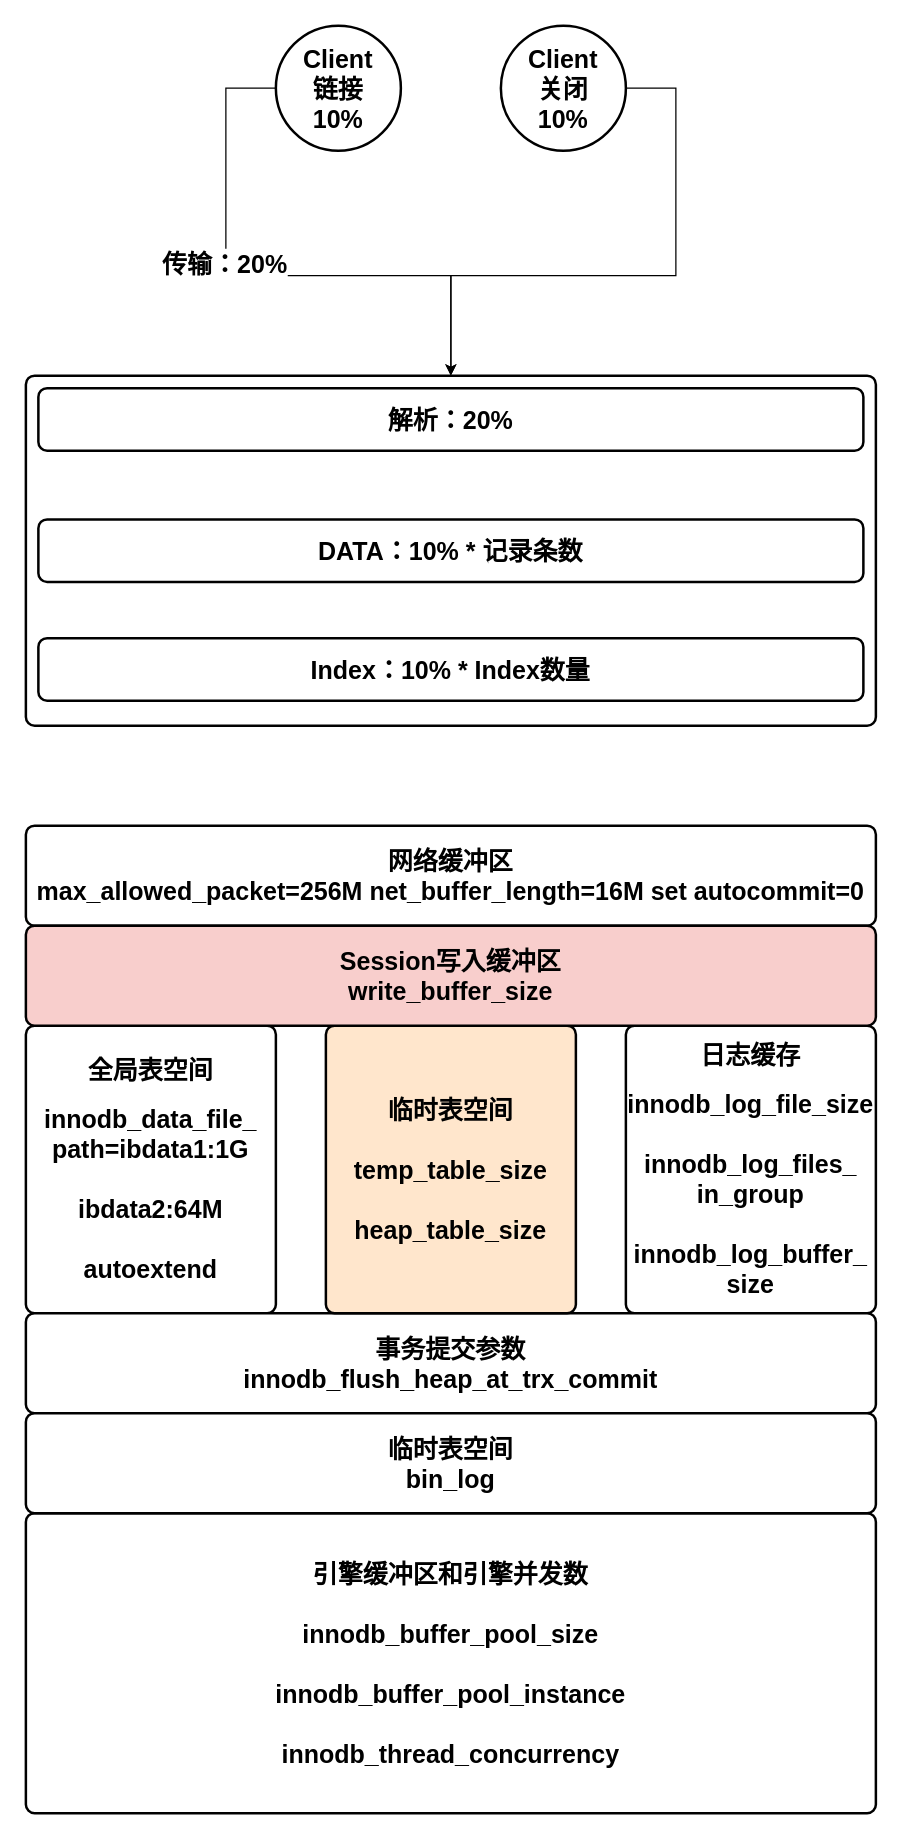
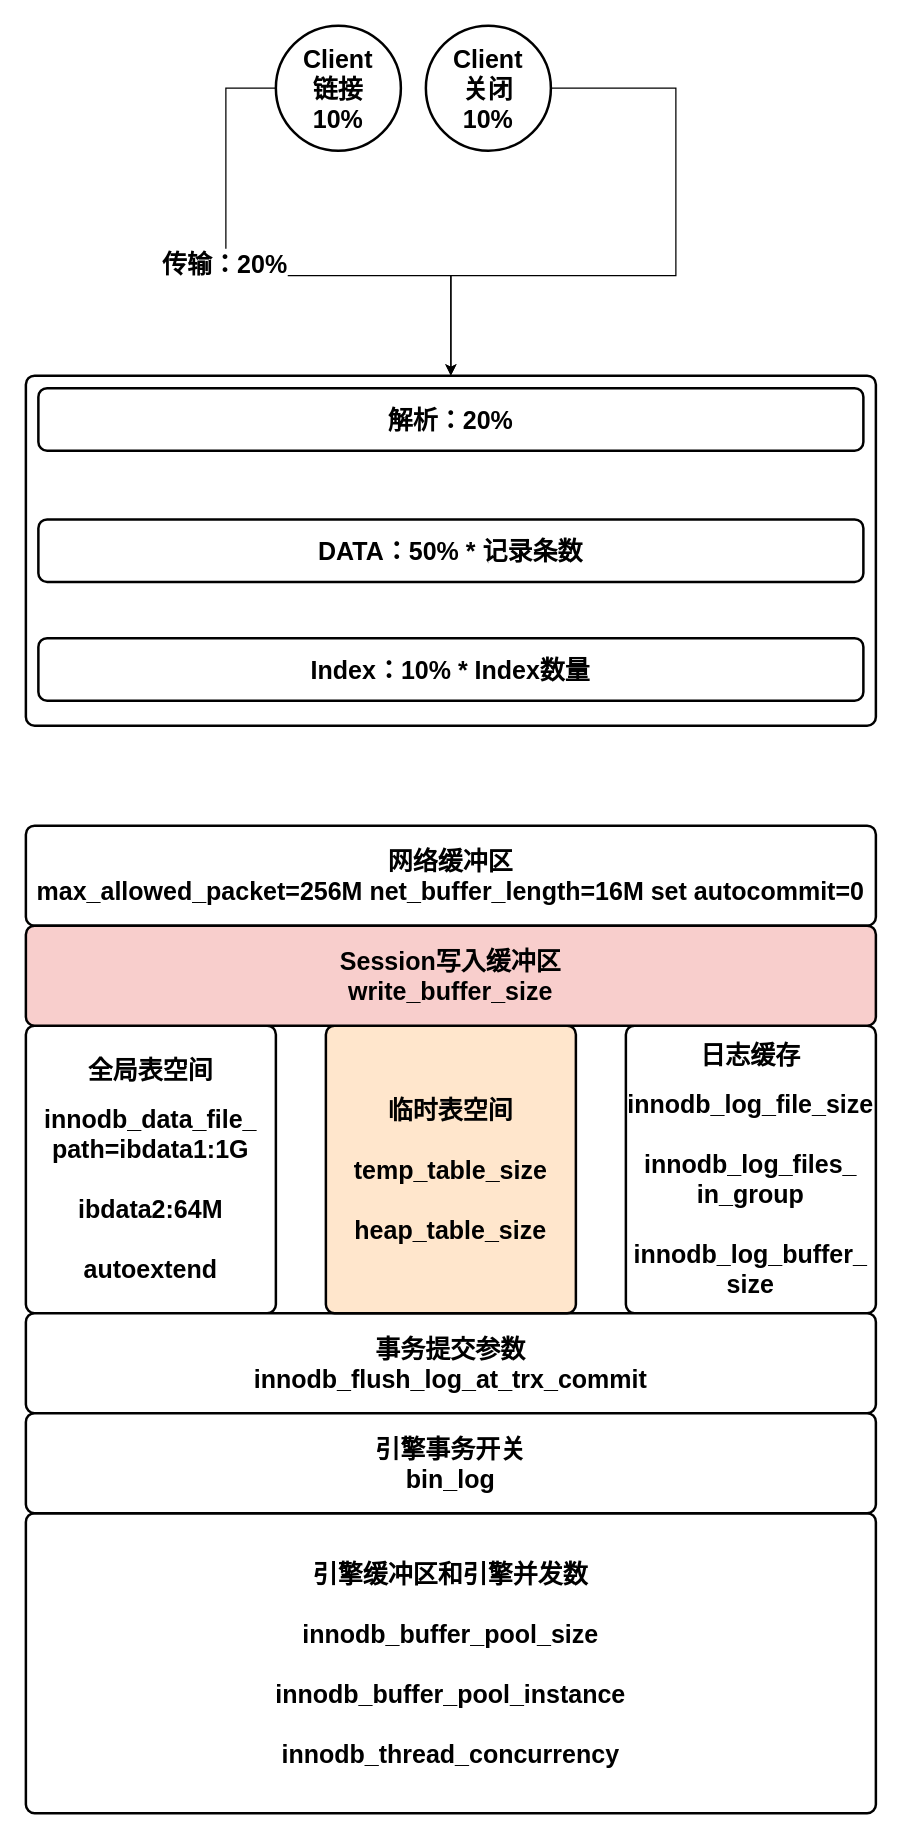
node "Client 关闭 10%": moved (563, 88) -> (488, 88)
node "DATA：10% * 记录条数": label "DATA：10% * 记录条数" -> "DATA：50% * 记录条数"
node "事务提交参数 innodb_flush_heap_at_trx_commit": label "事务提交参数 innodb_flush_heap_at_trx_commit" -> "事务提交参数 innodb_flush_log_at_trx_commit"
node "临时表空间 bin_log": label "临时表空间 bin_log" -> "引擎事务开关 bin_log"
